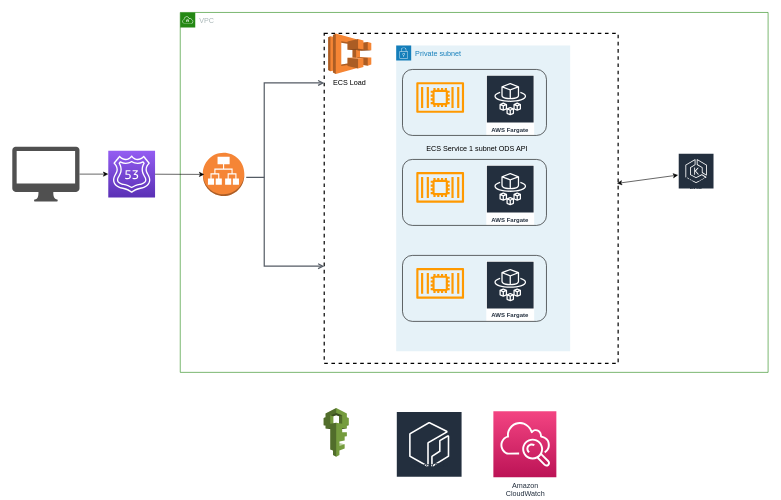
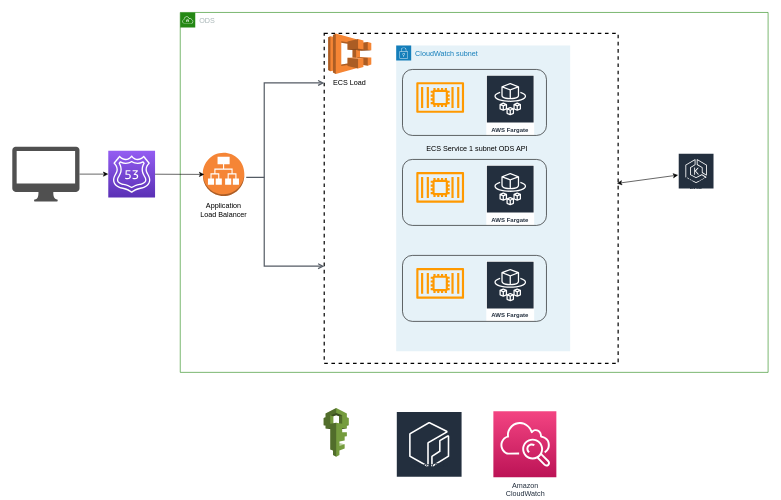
node "VPC": label "VPC" -> "ODS"
node "Private subnet": label "Private subnet" -> "CloudWatch subnet"
node "Application Load Balancer": added
